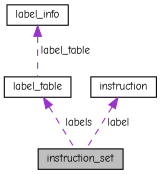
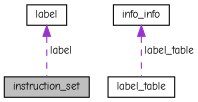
node "label_info": label "label_info" -> "info_info"
node "instruction": label "instruction" -> "label"
edge "instruction_set" -> "label_table": removed, label "labels"
